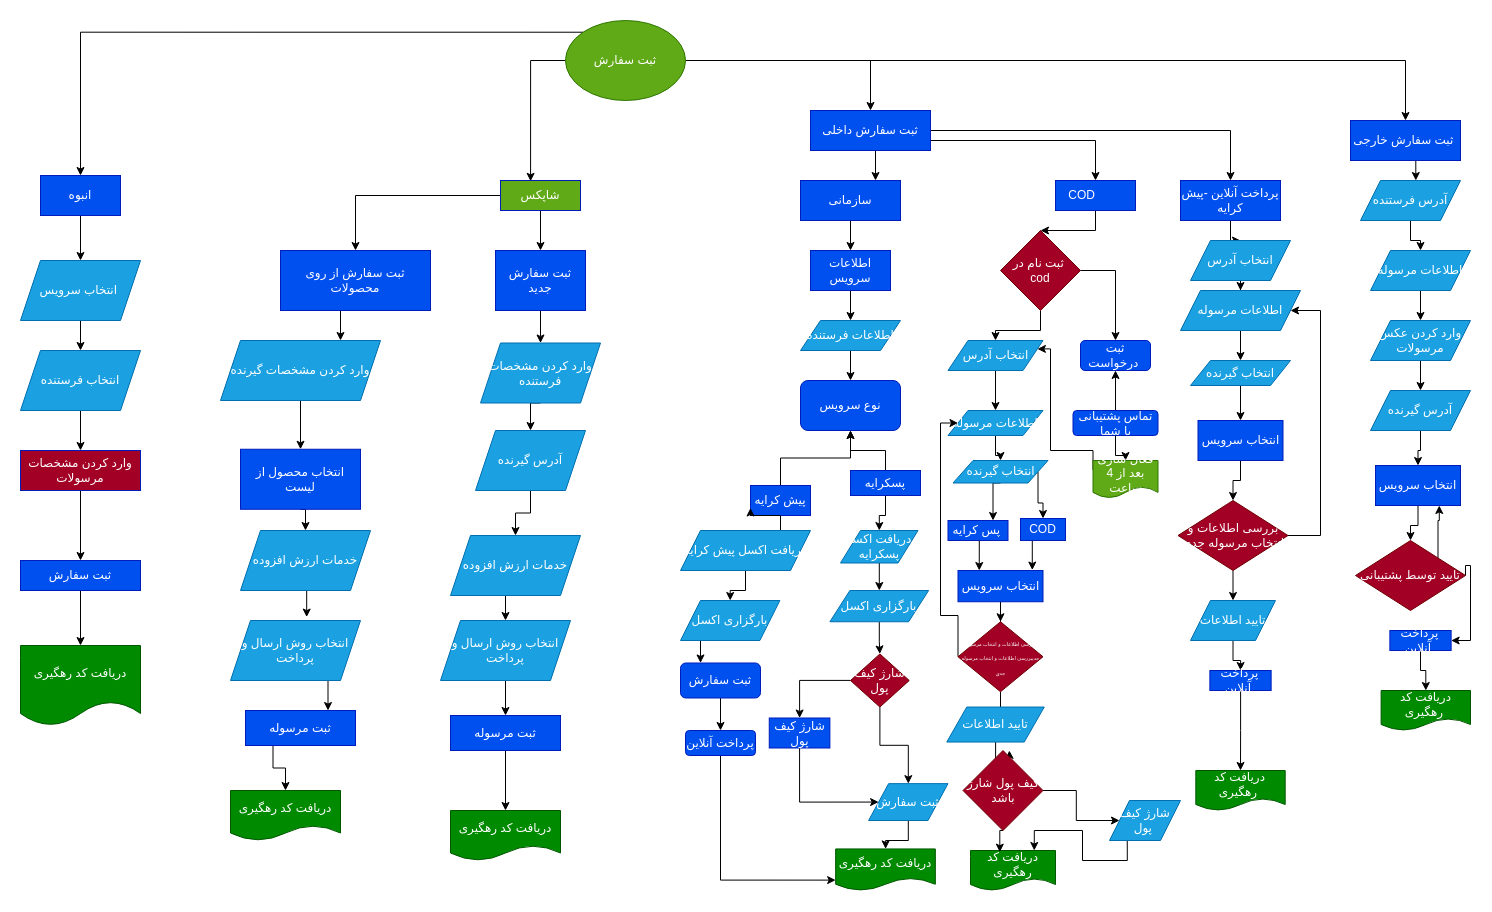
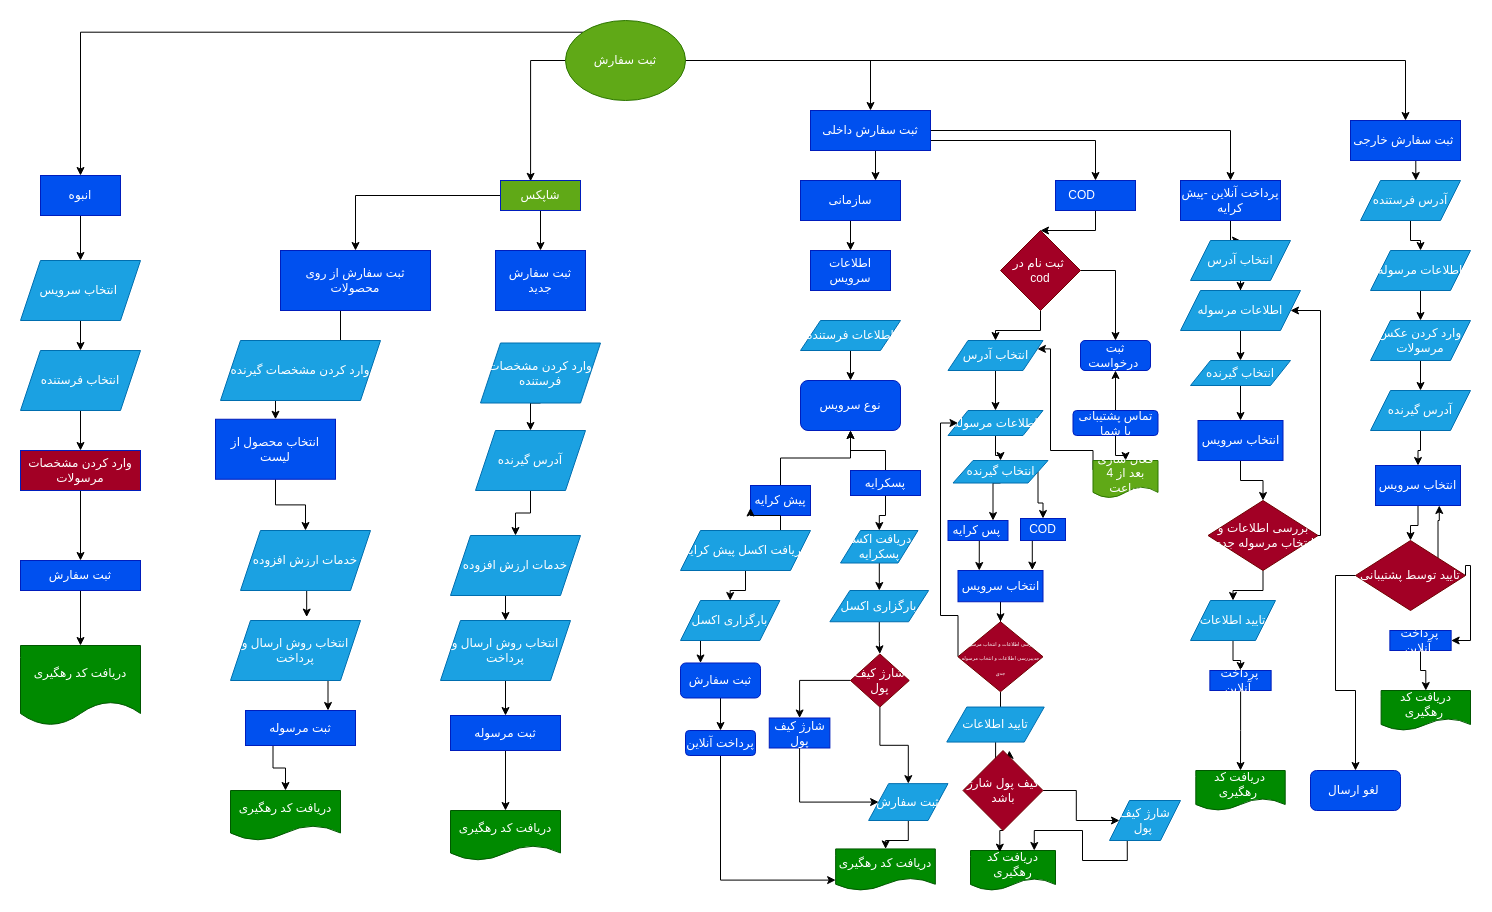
edge "اطلاعات سرویس" -> "اطلاعات فرستنده": removed
edge "ثبت سفارش جدید" -> "وارد کردن مشخصات فرستنده": removed
edge "ثبت سفارش از روی محصولات" -> "وارد کردن مشخصات گیرنده": arrowhead classic -> none
node "انتخاب محصول از لیست": moved (301, 479) -> (276, 449)
node "بررسی اطلاعات و انتخاب مرسوله جدی": moved (1233, 536) -> (1263, 536)
edge "تایید توسط پشتیبانی" -> "لغو ارسال": added
node "لغو ارسال": added
